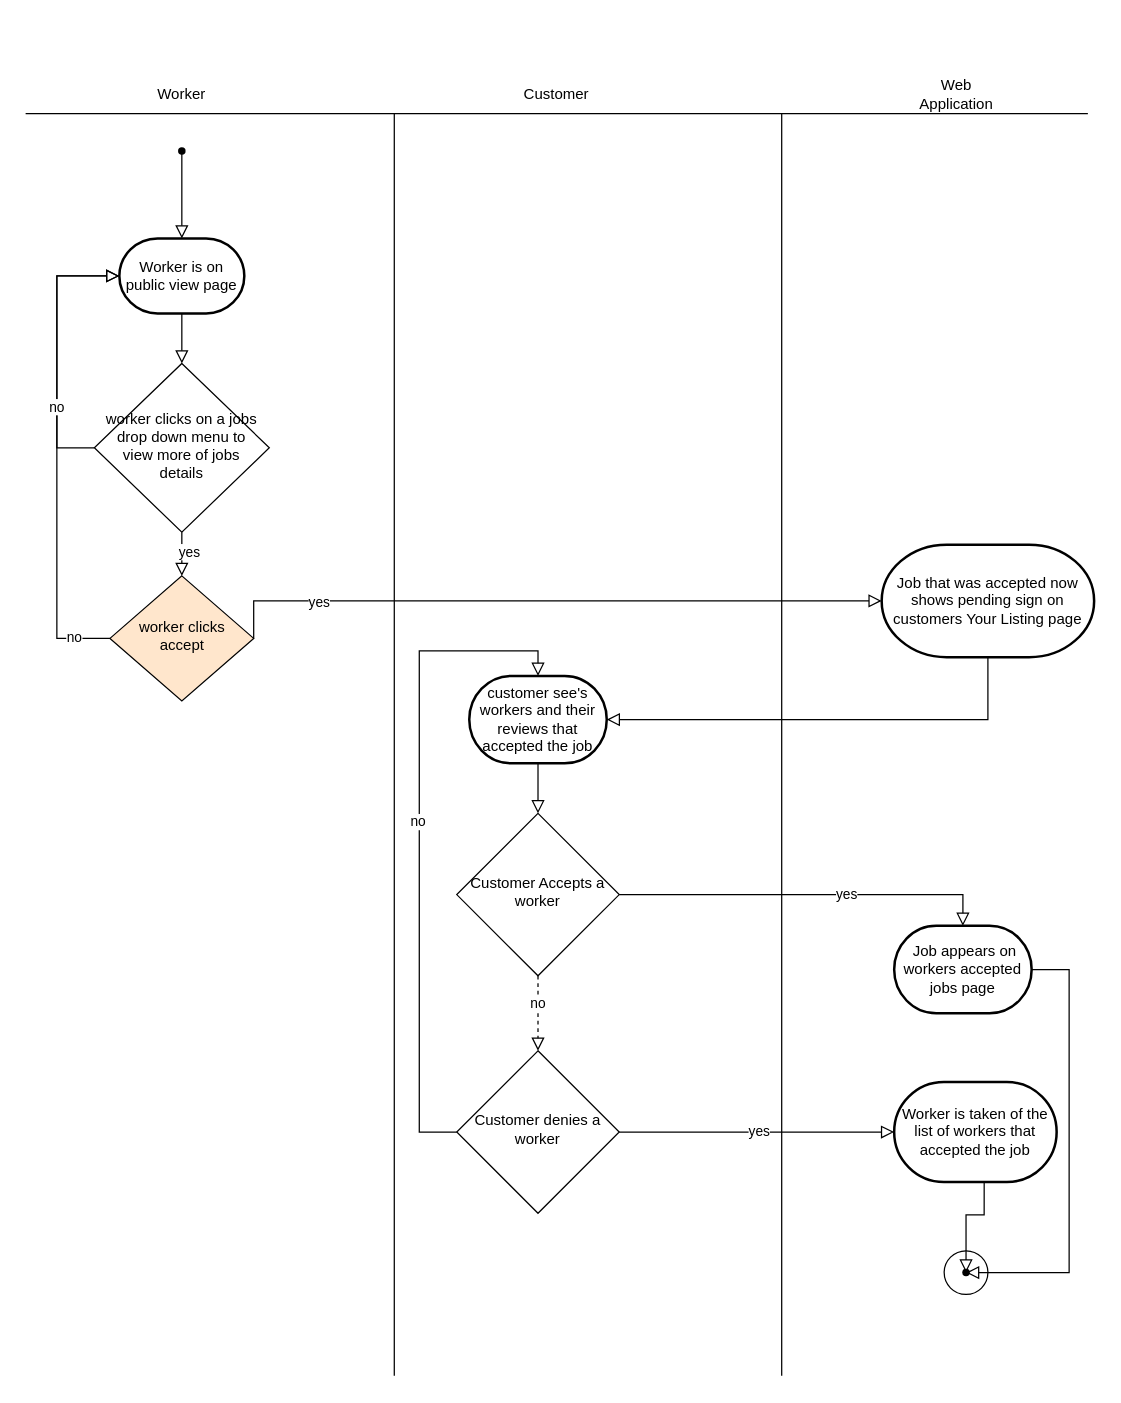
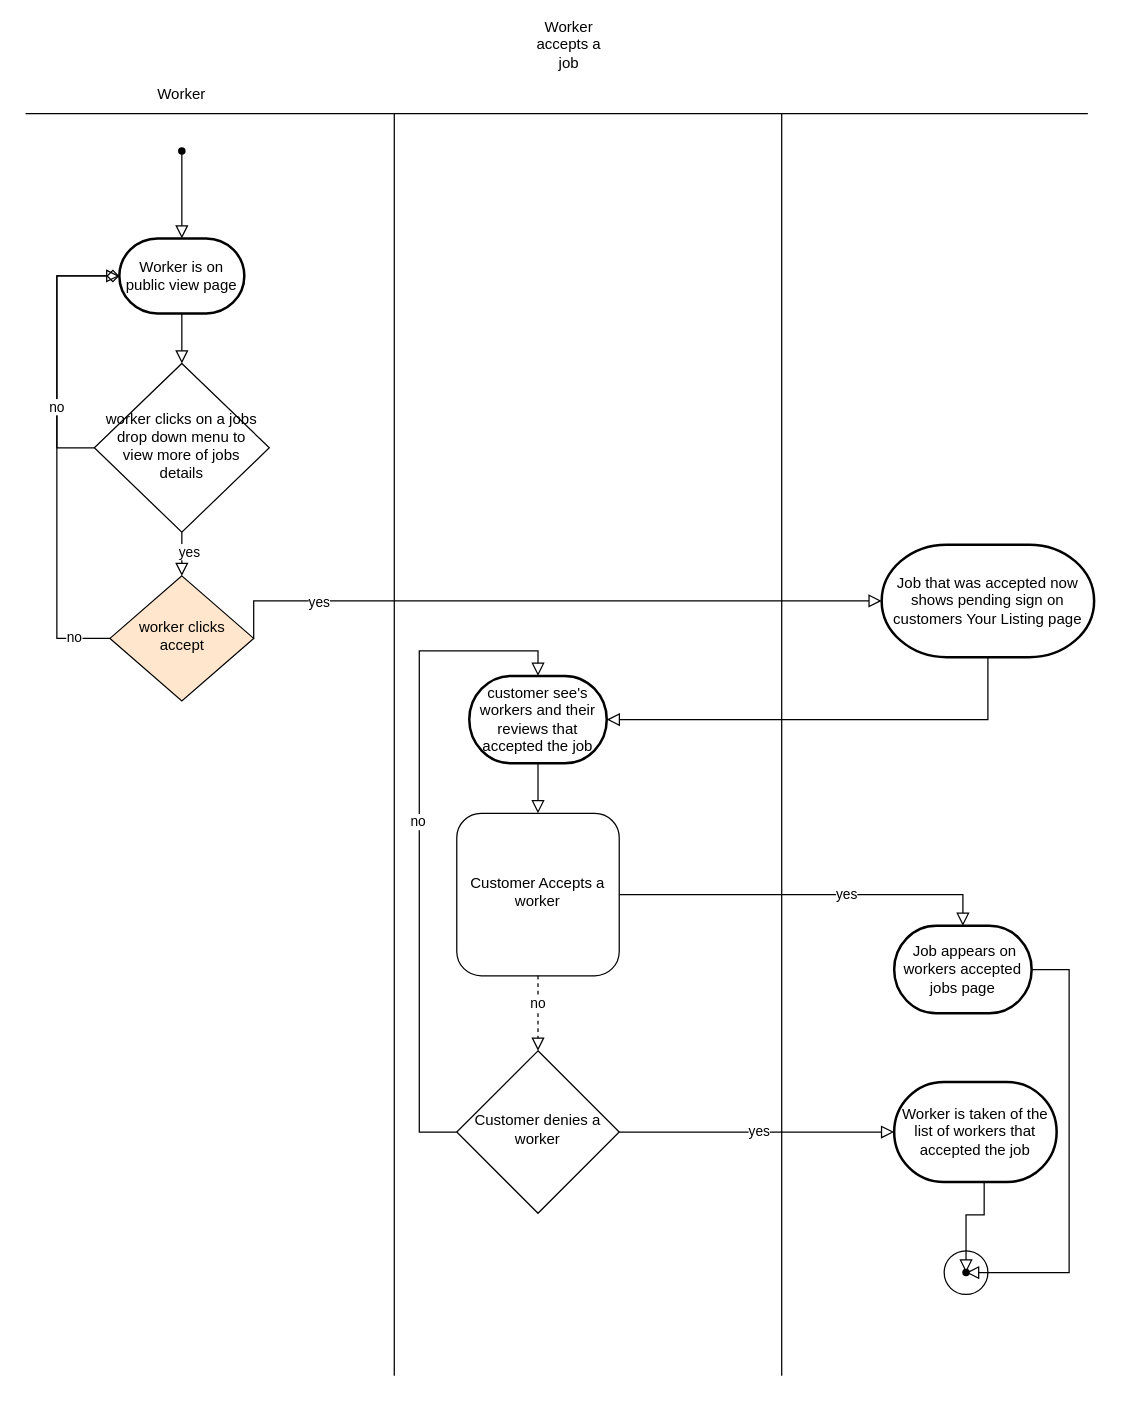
node "Worker accepts a job": added
node "Customer": removed
node "Web Application": removed
edge "worker clicks accept" -> "Worker is on public view page": arrowhead block -> diamond
node "Customer Accepts a worker": shape diamond -> rounded rectangle
